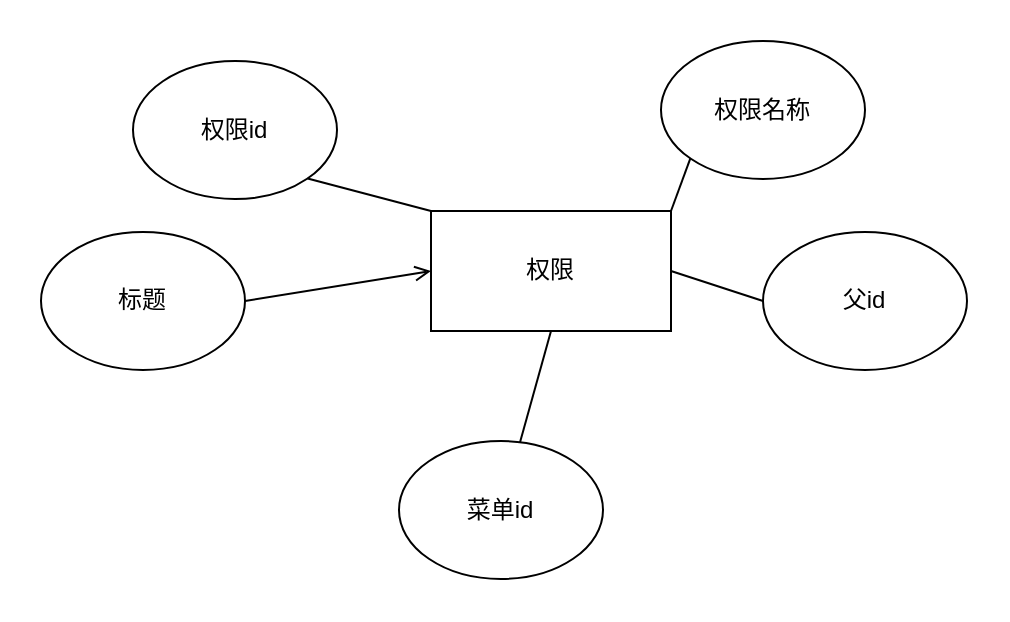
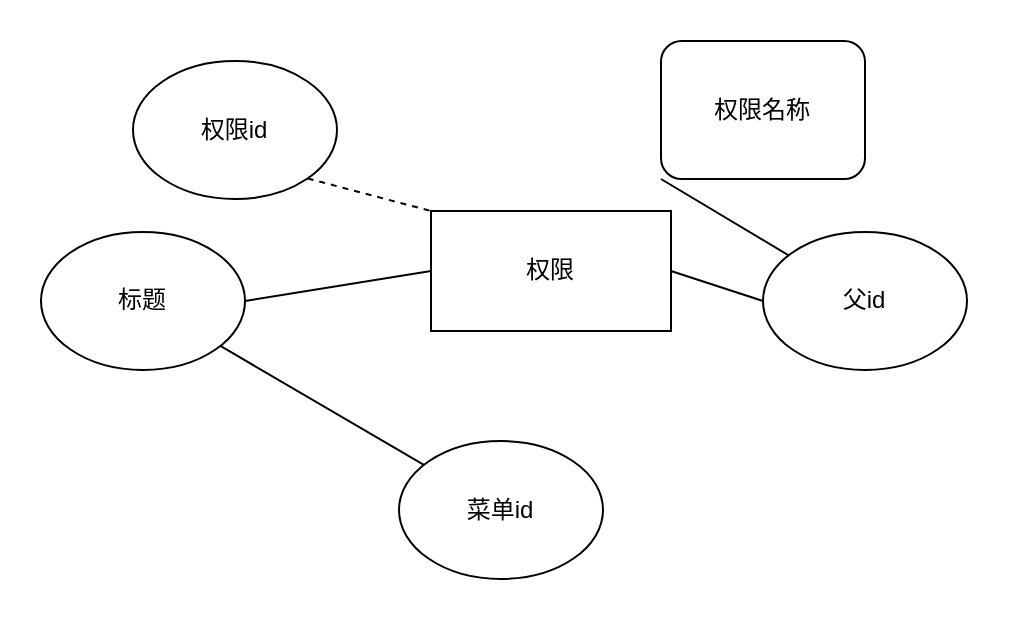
node "权限名称": shape ellipse -> rounded rectangle
edge "权限名称" -- "权限": now "权限名称" -- "父id"
edge "权限id" -- "权限": style solid -> dashed
edge "标题" -> "权限": arrowhead open -> none
edge "权限" -- "菜单id": now "标题" -- "菜单id"
